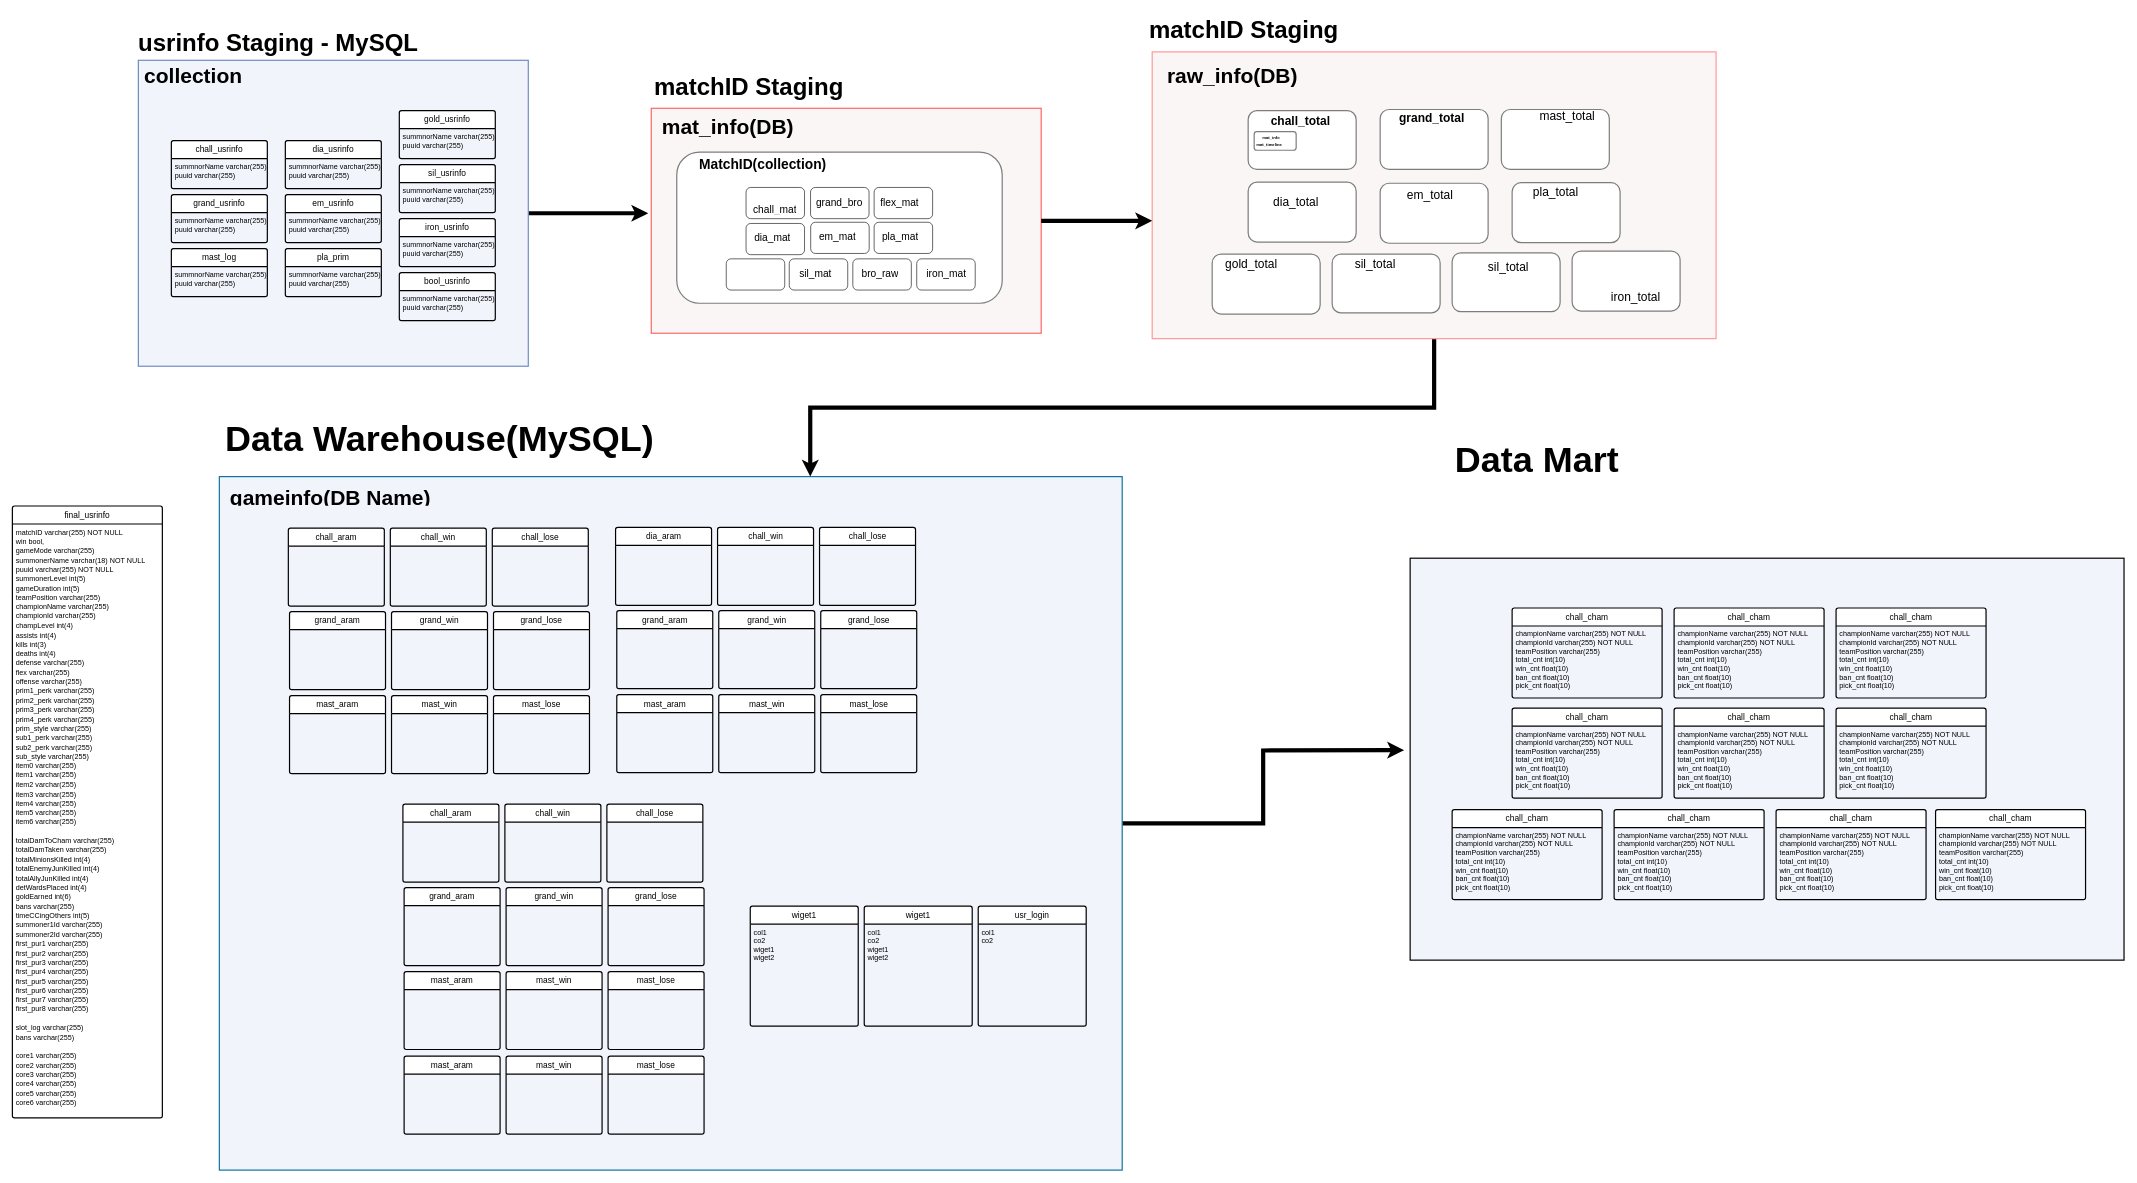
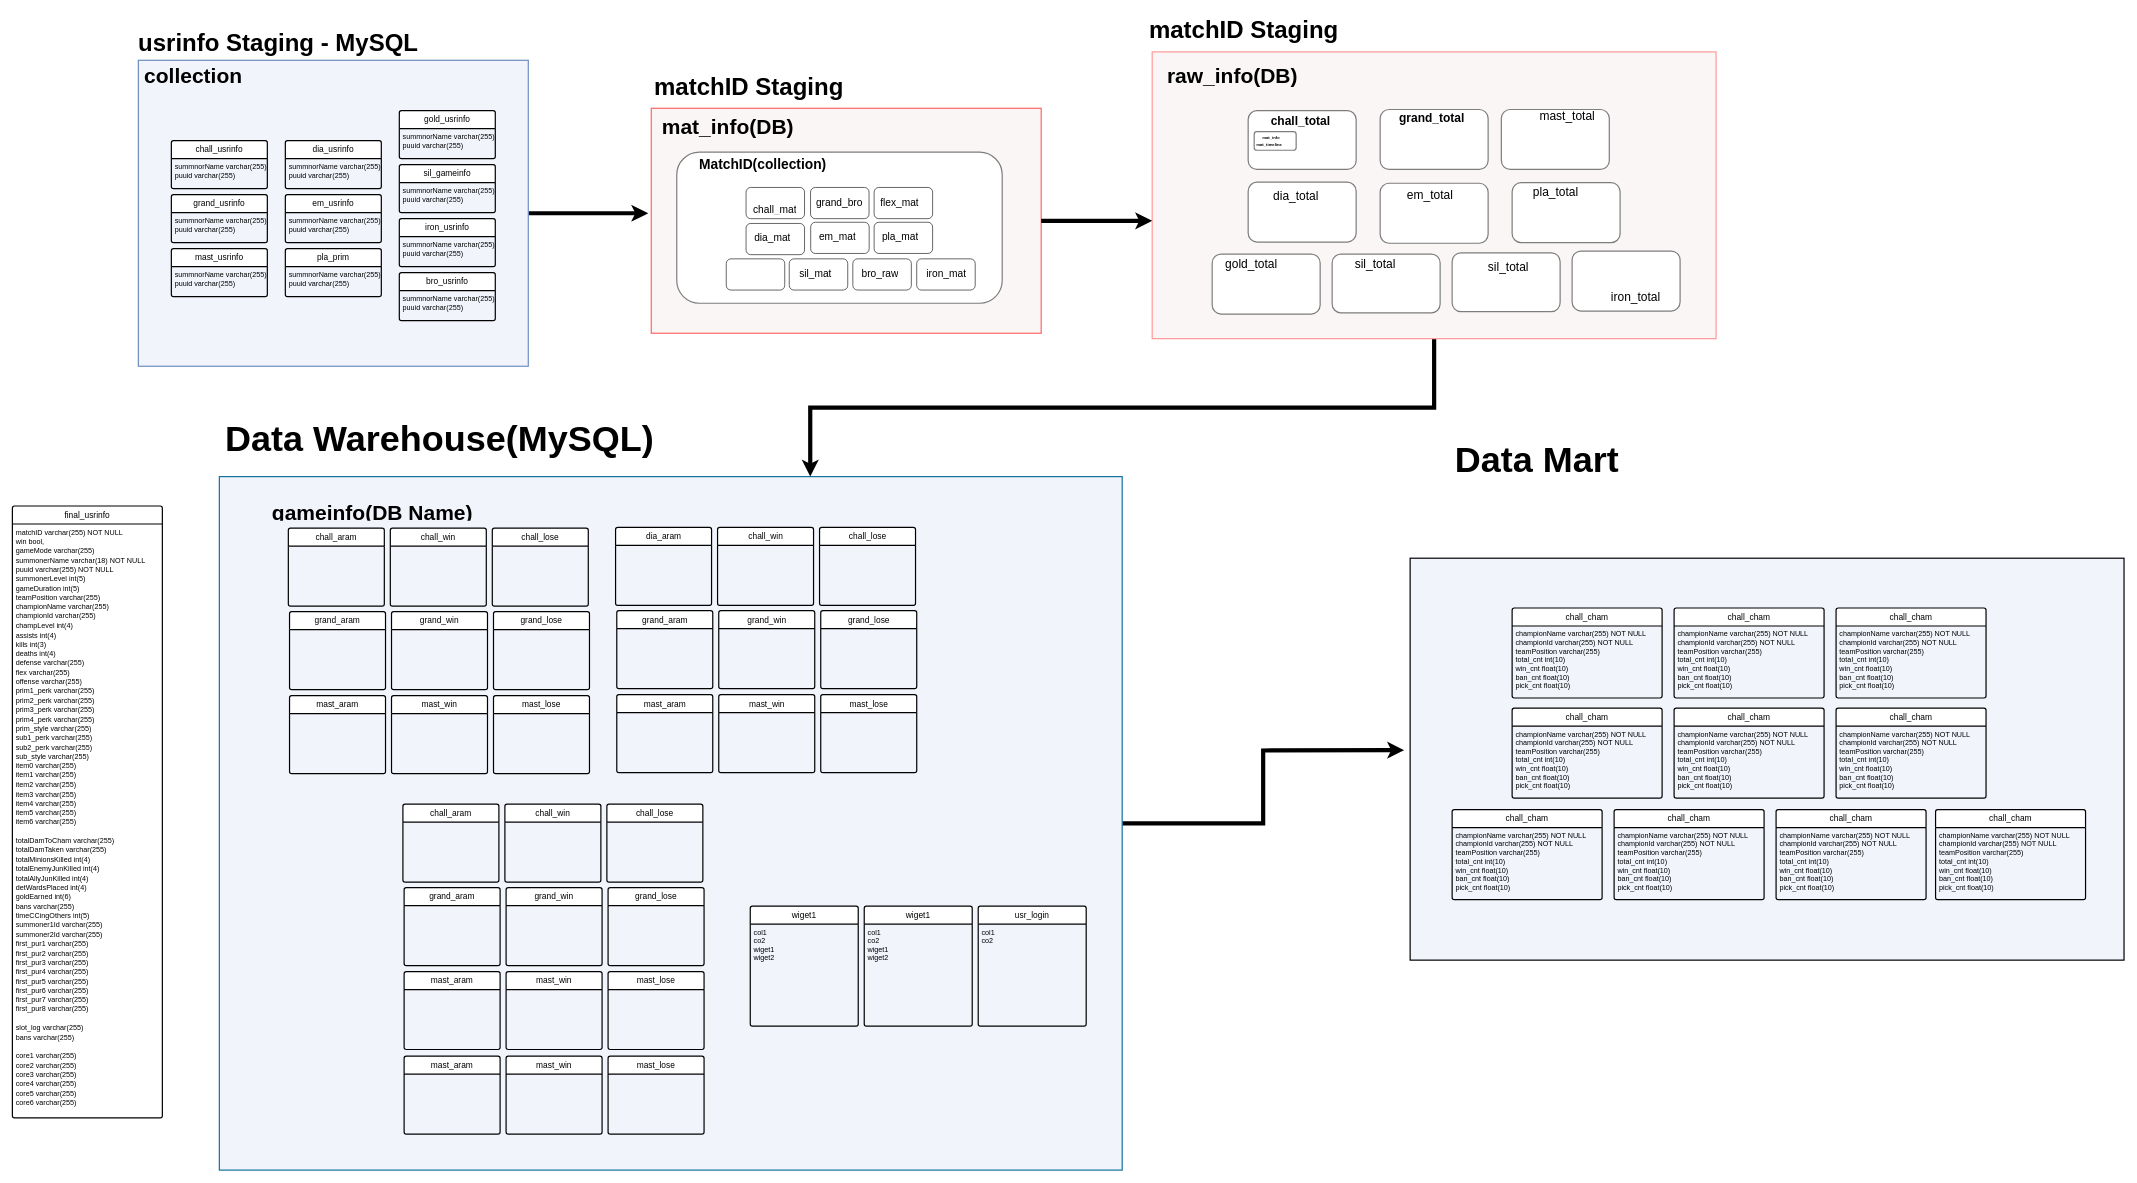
node "sil_usrinfo": label "sil_usrinfo" -> "sil_gameinfo"
node "dia_total": moved (1302, 201) -> (1302, 195)
node "mast_log": label "mast_log" -> "mast_usrinfo"
node "bool_usrinfo": label "bool_usrinfo" -> "bro_usrinfo"
node "gameinfo(DB Name)": moved (330, 494) -> (372, 509)
